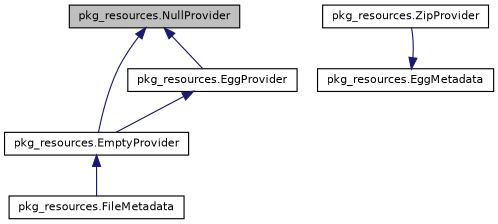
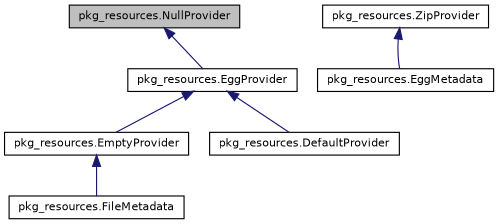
edge "pkg_resources.ZipProvider" -> "pkg_resources.EggMetadata": reversed
edge "pkg_resources.EmptyProvider" -> "pkg_resources.NullProvider": removed
node "pkg_resources.DefaultProvider": added
